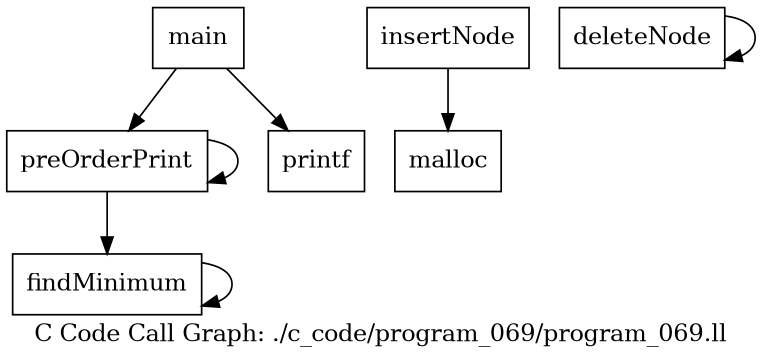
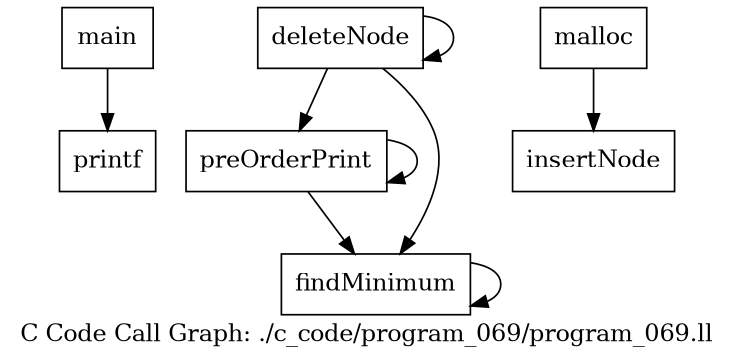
edge "insertNode" -> "malloc": reversed
edge "main" -> "preOrderPrint": now "deleteNode" -> "preOrderPrint"
edge "deleteNode" -> "findMinimum": added
